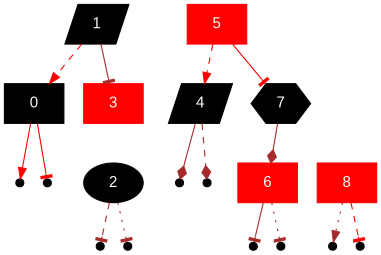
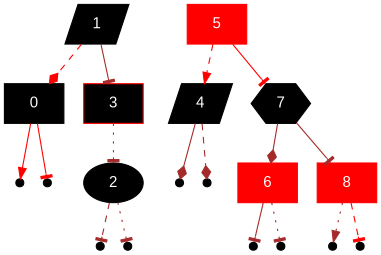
edge "1" -> "0": arrowhead normal -> diamond
node "3": fillcolor red -> black
edge "3" -> "2": added
edge "7" -> "8": added
